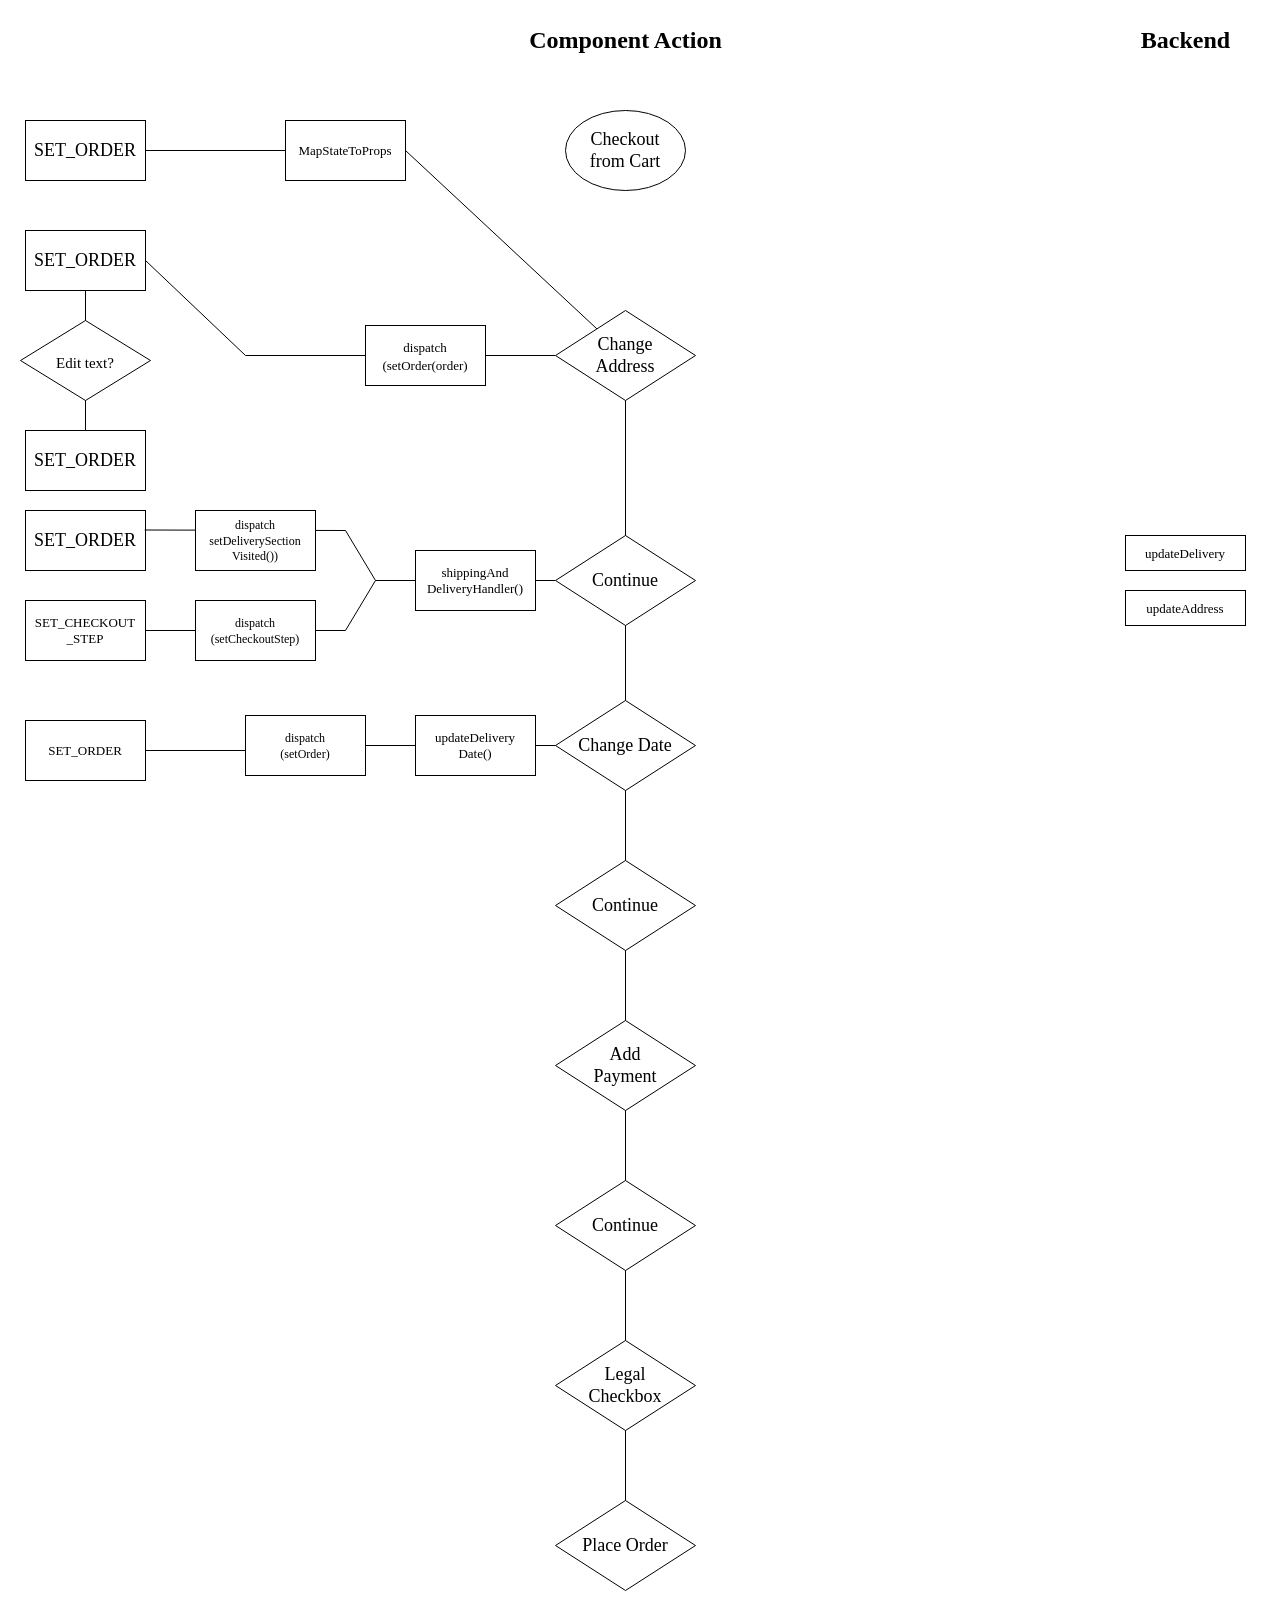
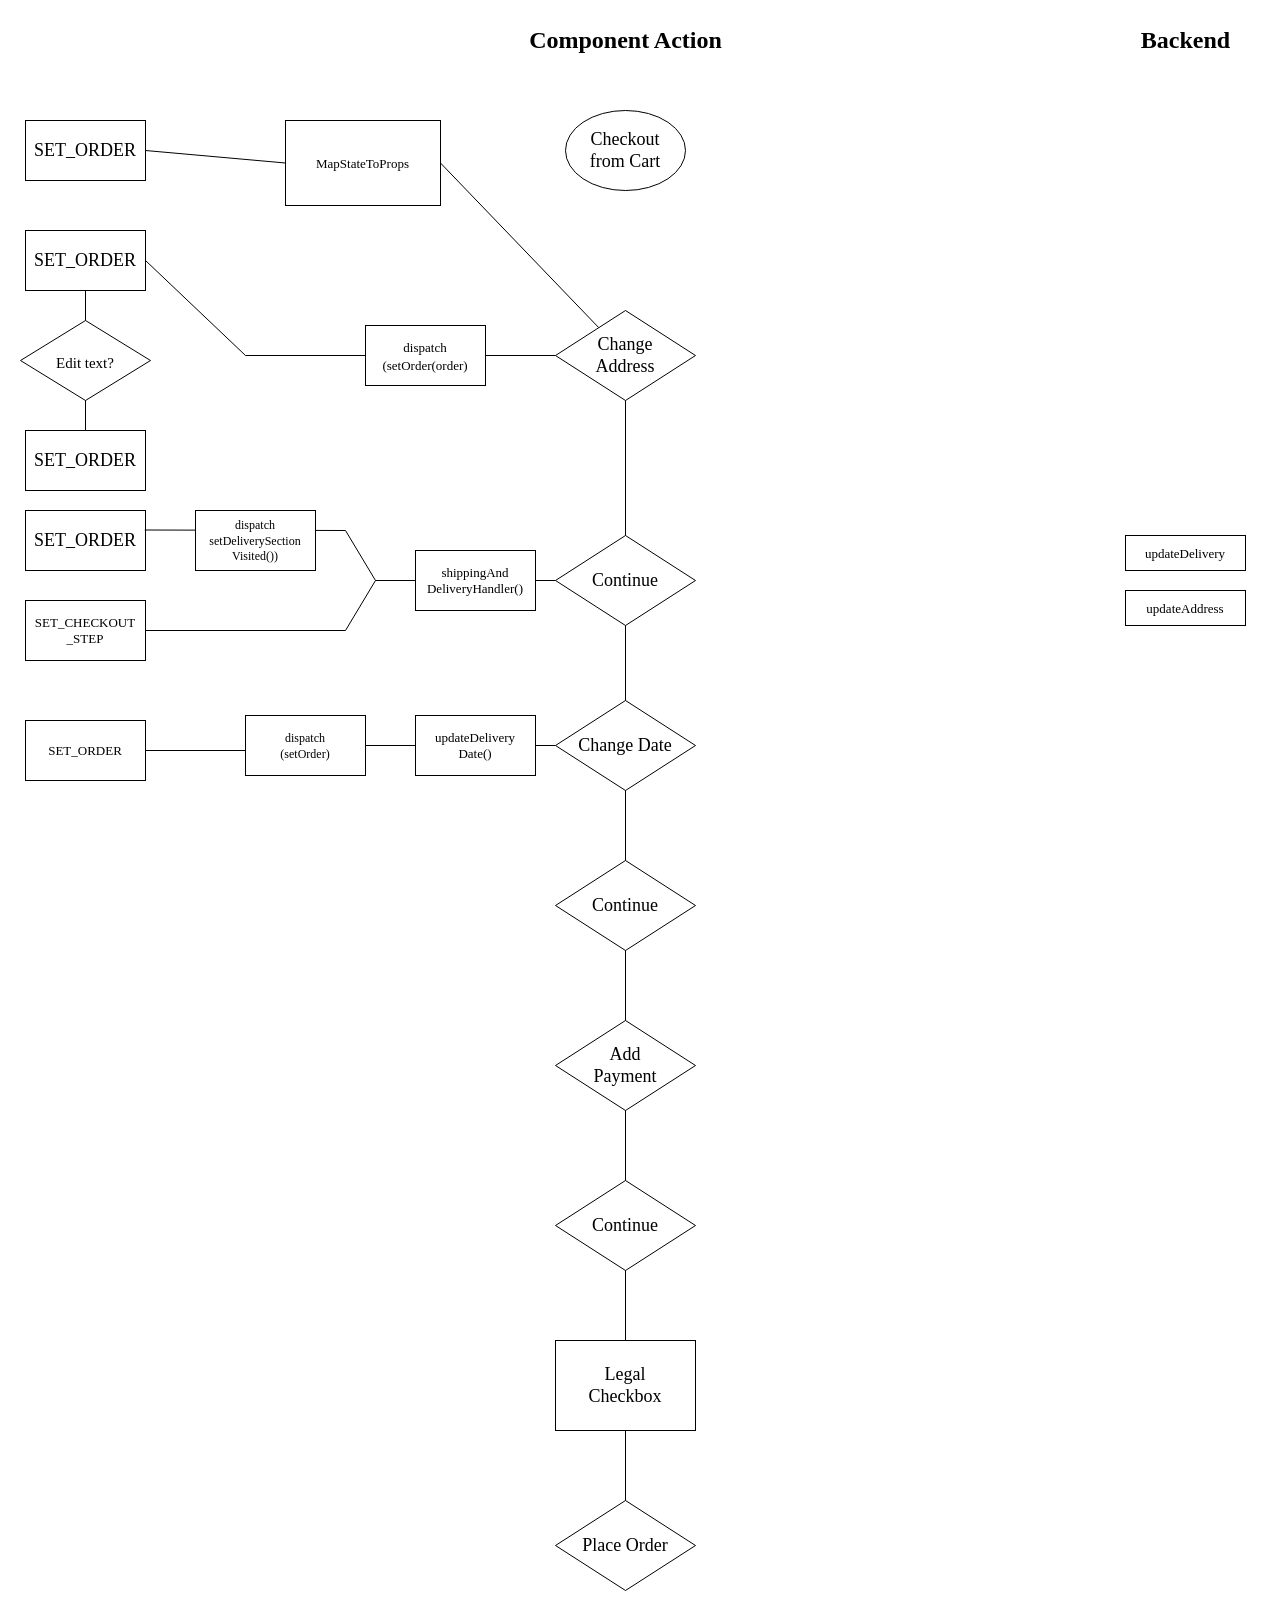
node "MapStateToProps": size 120x60 -> 155x85
node "dispatch (setCheckoutStep)": removed
node "Legal Checkbox": shape diamond -> rectangle
